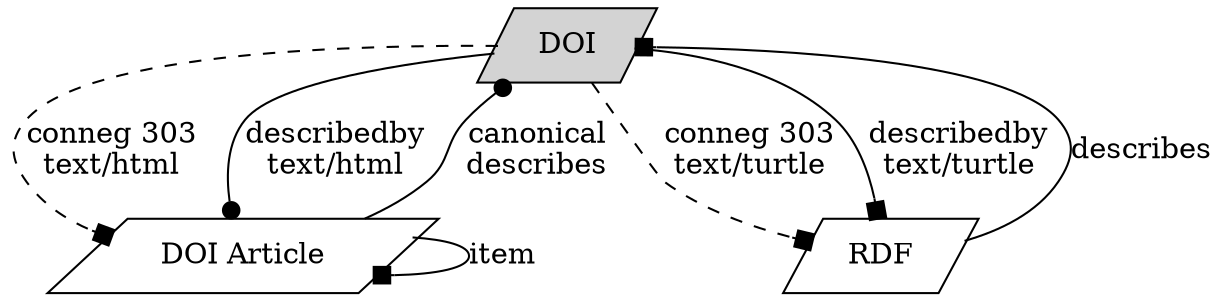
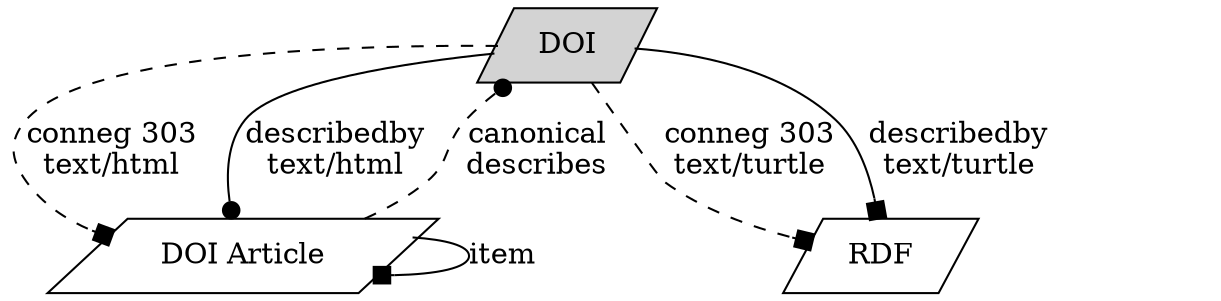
edge "RDF" -> "DOI": removed, label "describes"
edge "DOI Article" -> "DOI": style solid -> dashed
